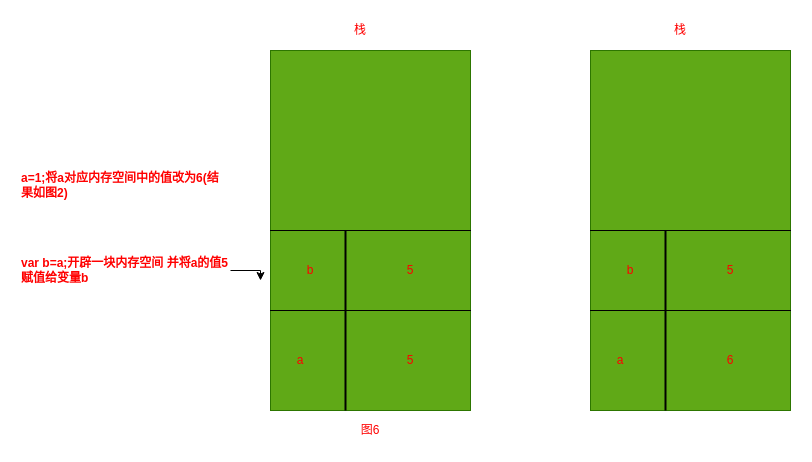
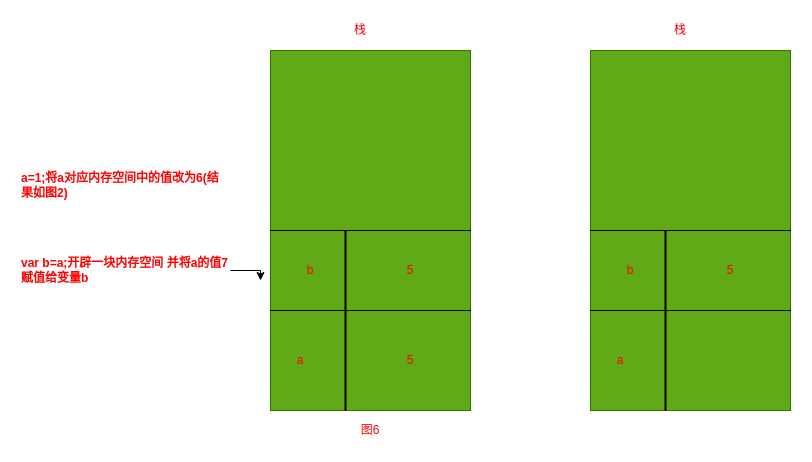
node "var b=a;开辟一块内存空间 并将a的值5赋值给变量b": label "var b=a;开辟一块内存空间 并将a的值5赋值给变量b" -> "var b=a;开辟一块内存空间 并将a的值7赋值给变量b"
node "6": removed
